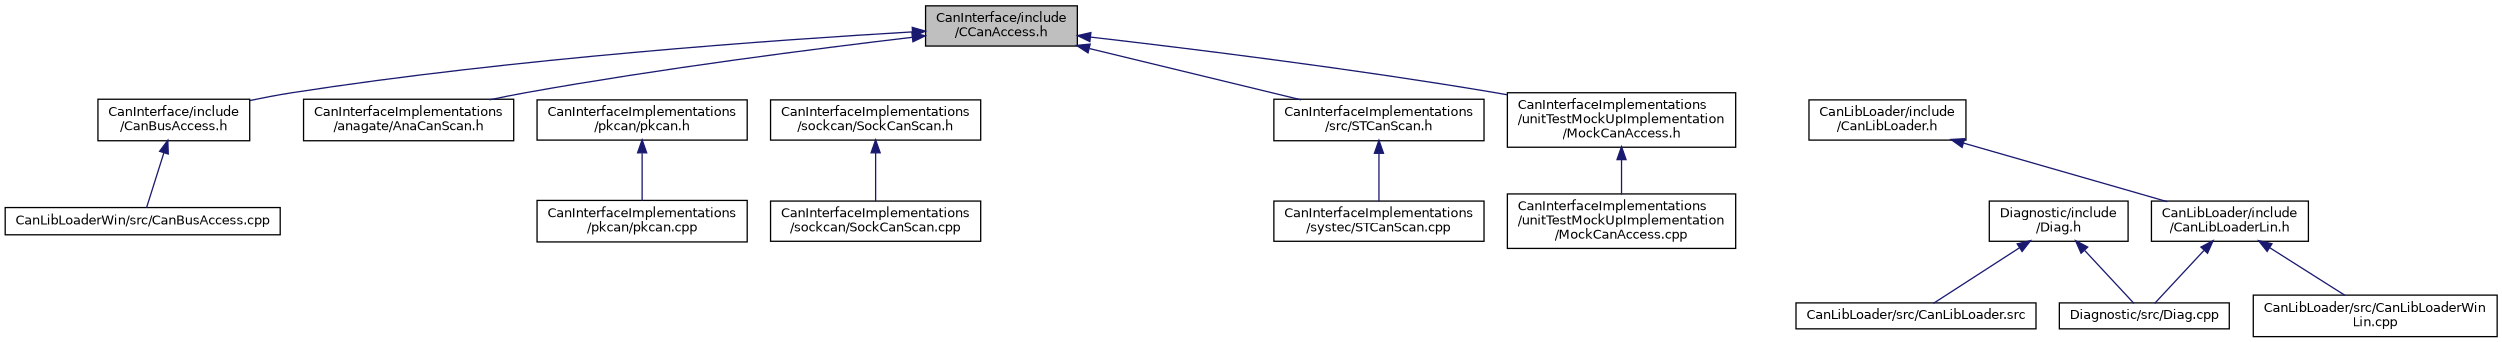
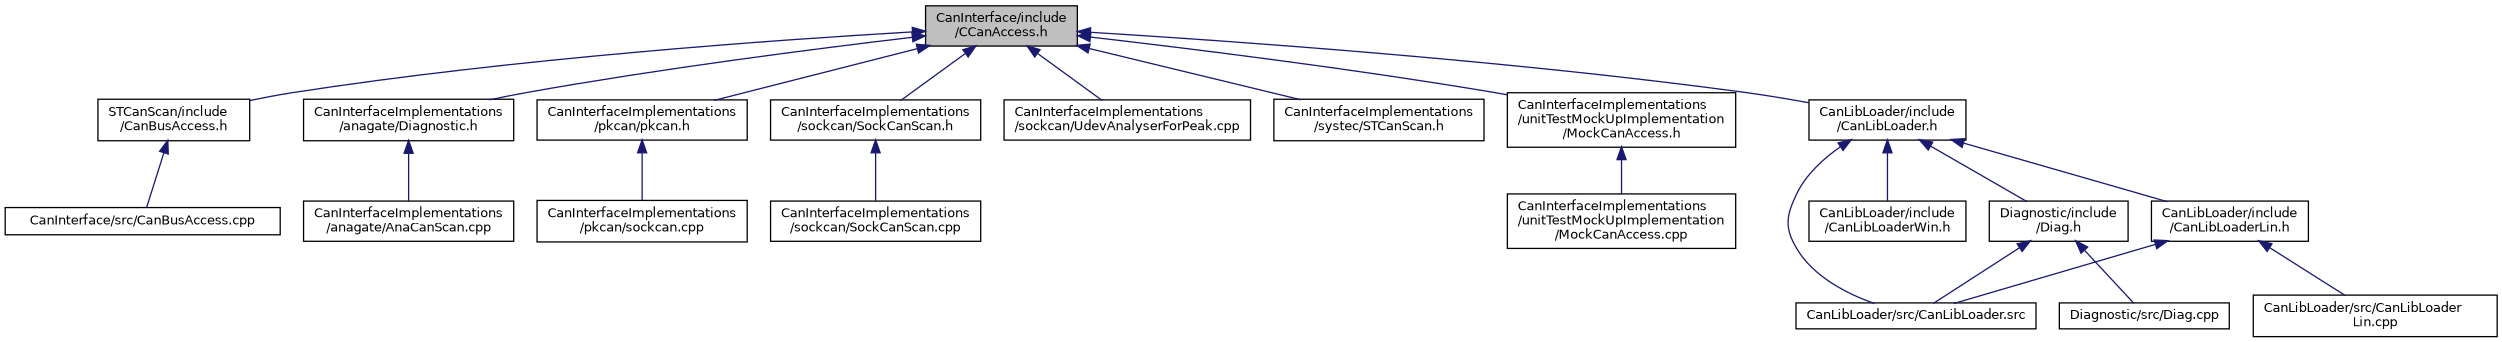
edge "CanLibLoader/include /CanLibLoader.h" -> "CanInterface/include /CCanAccess.h": added
edge "CanInterfaceImplementations /pkcan/pkcan.h" -> "CanInterface/include /CCanAccess.h": added
edge "CanInterfaceImplementations /sockcan/SockCanScan.h" -> "CanInterface/include /CCanAccess.h": added
node "CanInterface/include /CanBusAccess.h": label "CanInterface/include /CanBusAccess.h" -> "STCanScan/include /CanBusAccess.h"
node "CanInterfaceImplementations /anagate/AnaCanScan.h": label "CanInterfaceImplementations /anagate/AnaCanScan.h" -> "CanInterfaceImplementations /anagate/Diagnostic.h"
node "CanInterfaceImplementations /sockcan/UdevAnalyserForPeak.cpp": added
node "CanInterfaceImplementations /src/STCanScan.h": label "CanInterfaceImplementations /src/STCanScan.h" -> "CanInterfaceImplementations /systec/STCanScan.h"
edge "Diagnostic/include /Diag.h" -> "CanLibLoader/include /CanLibLoader.h": added
node "CanLibLoaderWin/src/CanBusAccess.cpp": label "CanLibLoaderWin/src/CanBusAccess.cpp" -> "CanInterface/src/CanBusAccess.cpp"
node "CanInterfaceImplementations /anagate/AnaCanScan.cpp": added
node "CanInterfaceImplementations /pkcan/pkcan.cpp": label "CanInterfaceImplementations /pkcan/pkcan.cpp" -> "CanInterfaceImplementations /pkcan/sockcan.cpp"
node "CanInterfaceImplementations /systec/STCanScan.cpp": removed
node "CanLibLoader/include /CanLibLoaderWin.h": added
edge "CanLibLoader/src/CanLibLoader.src" -> "CanLibLoader/include /CanLibLoader.h": added
edge "Diagnostic/src/Diag.cpp" -> "CanLibLoader/include /CanLibLoaderLin.h": now "CanLibLoader/src/CanLibLoader.src" -> "CanLibLoader/include /CanLibLoaderLin.h"
node "CanLibLoader/src/CanLibLoaderWin Lin.cpp": label "CanLibLoader/src/CanLibLoaderWin Lin.cpp" -> "CanLibLoader/src/CanLibLoader Lin.cpp"
